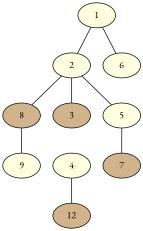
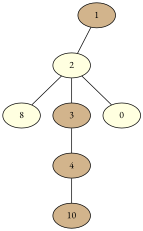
node "1": fillcolor lightyellow -> tan
node "6": removed
node "8": fillcolor tan -> lightyellow
node "5": label "5" -> "0"
edge "3" -- "4": added
node "9": removed
node "4": fillcolor lightyellow -> tan
node "7": removed
node "12": label "12" -> "10"
